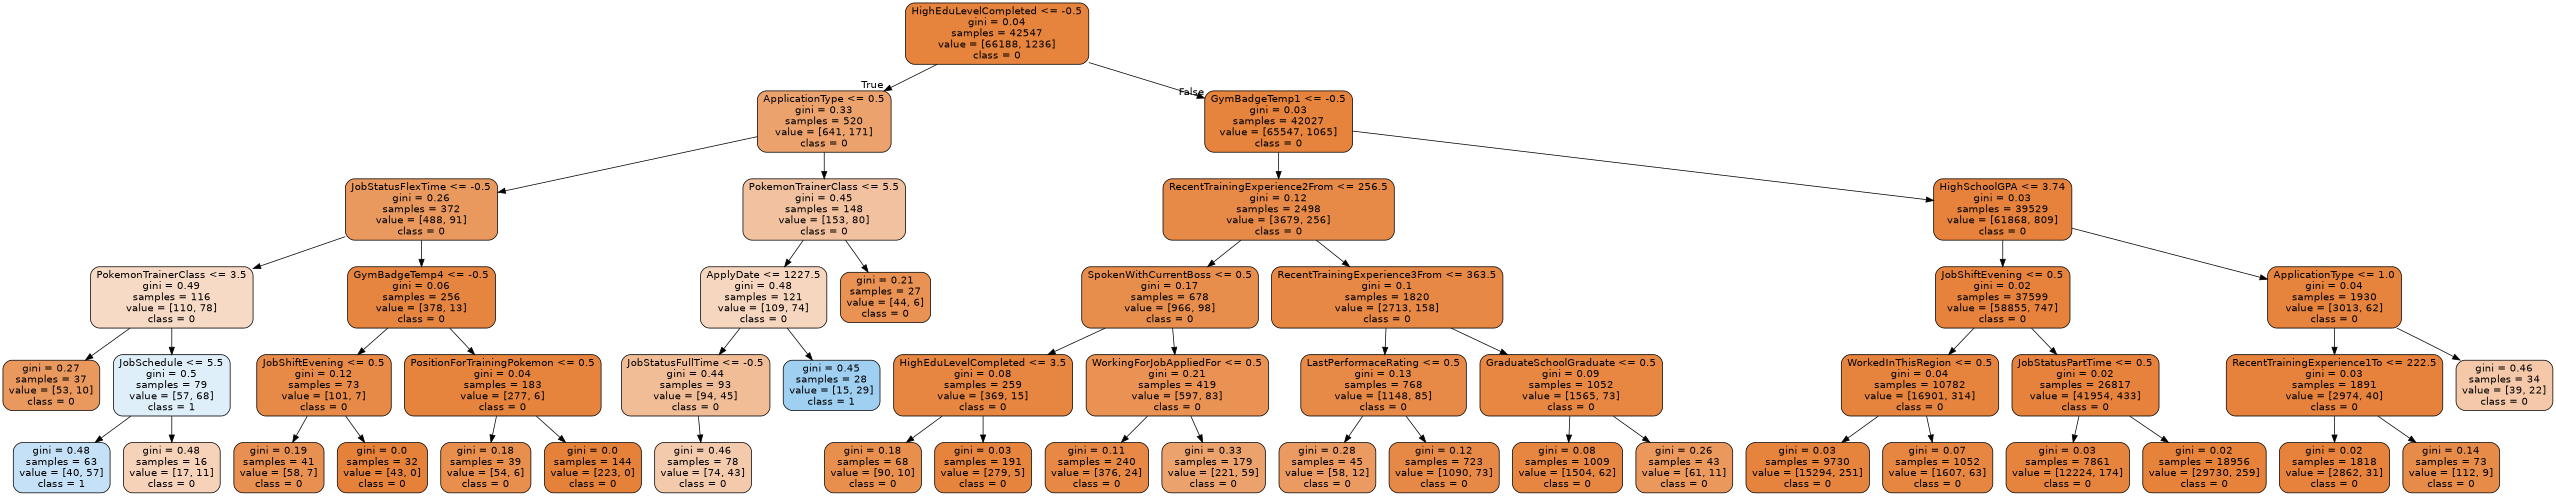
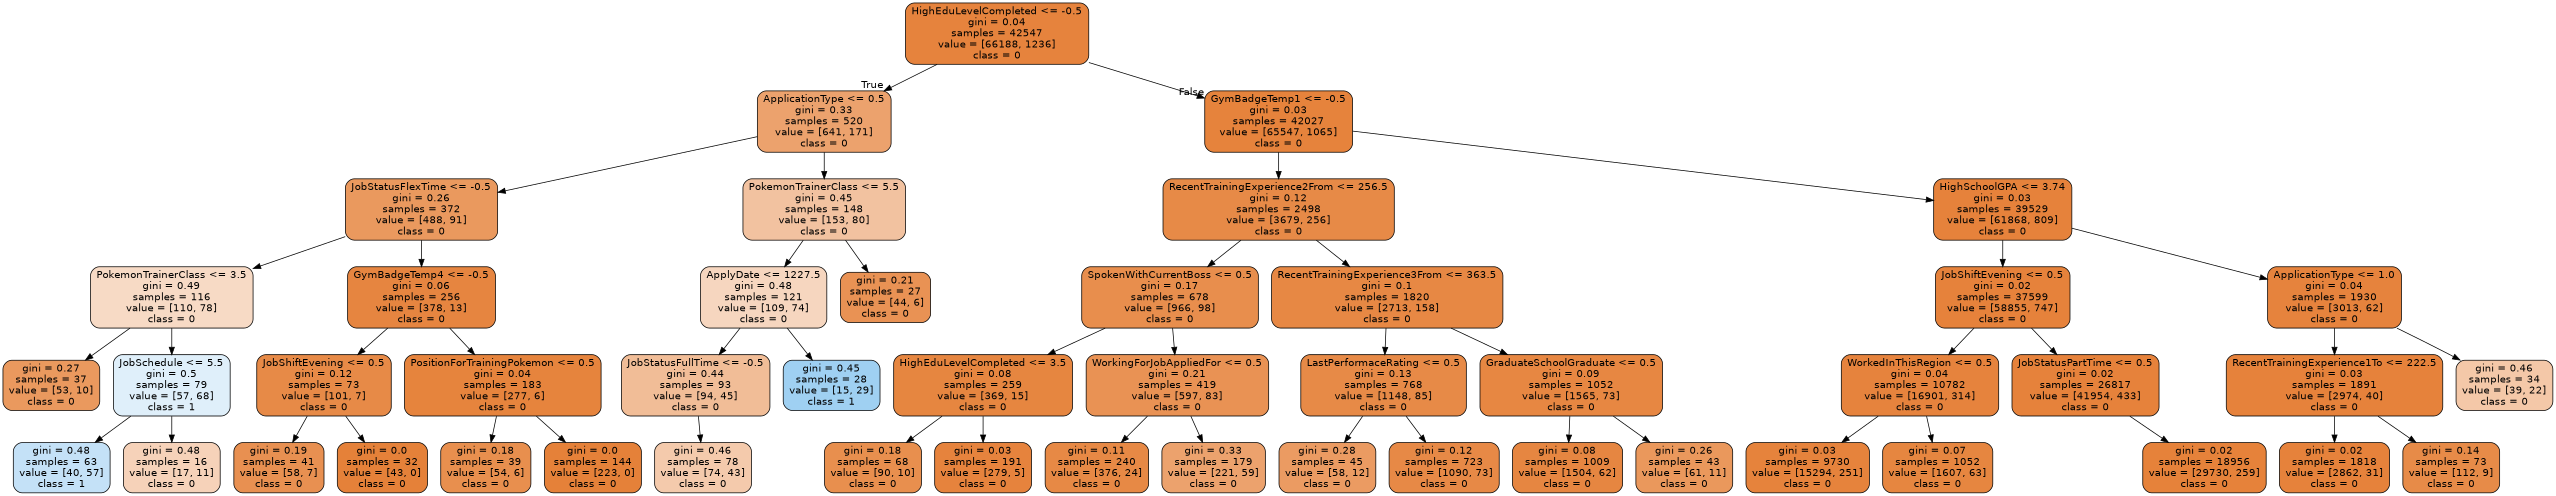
node "gini = 0.03 samples = 7861 value = [12224, 174] class = 0": removed
